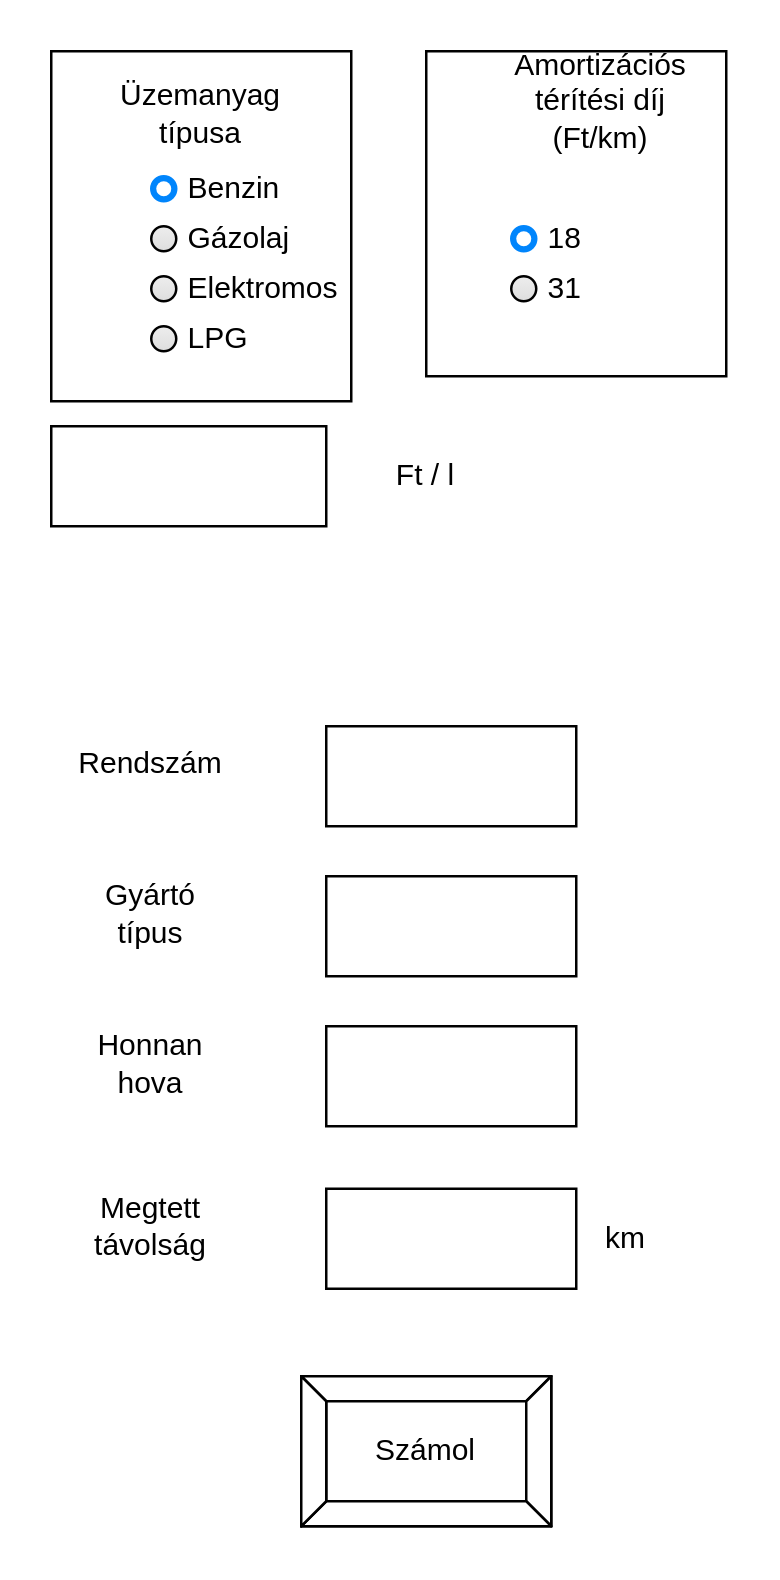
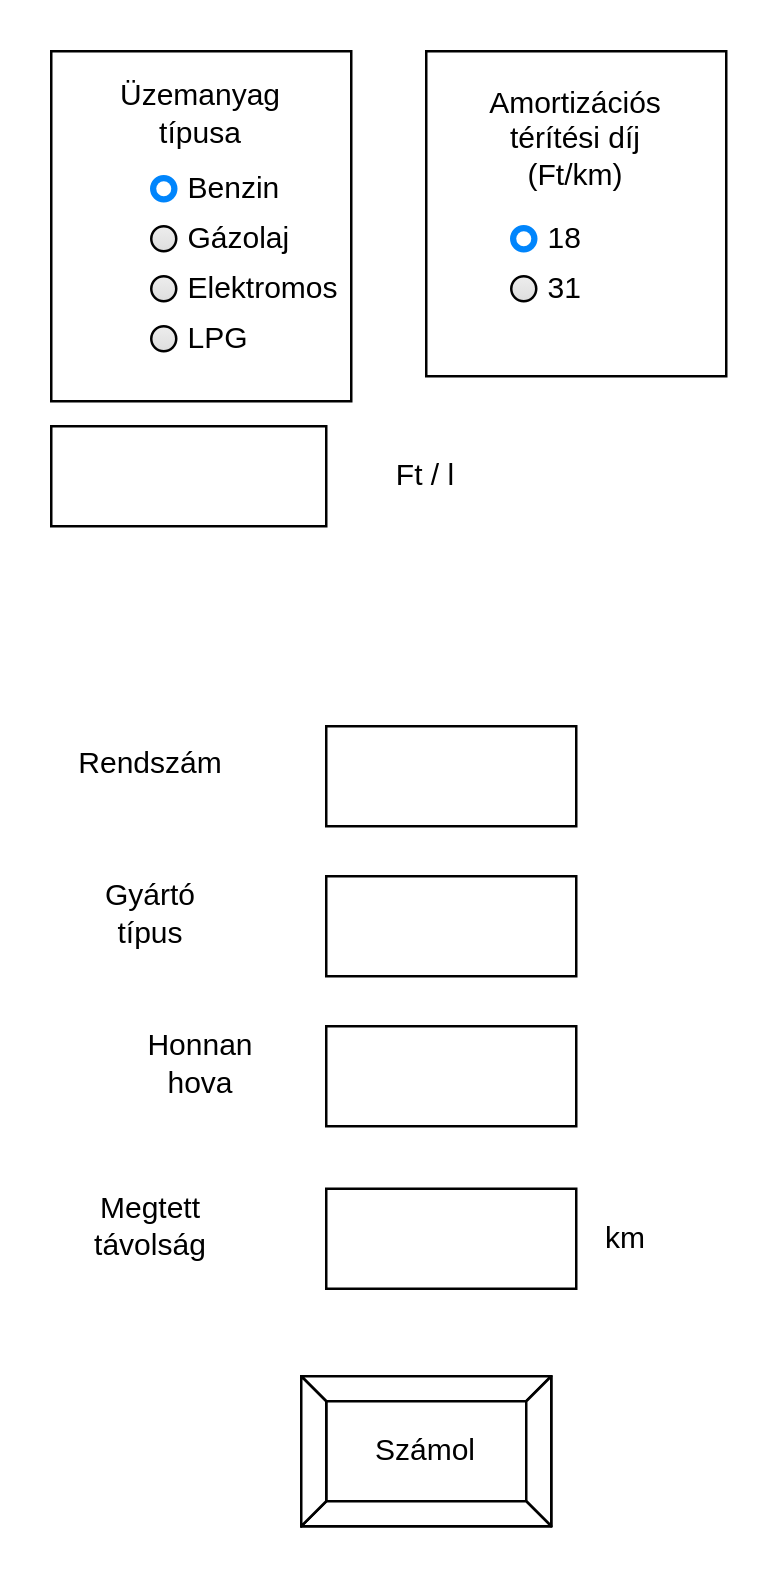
node "Amortizációs térítési díj (Ft/km)": moved (601, 101) -> (576, 139)
node "Honnan hova": moved (151, 1064) -> (201, 1064)
